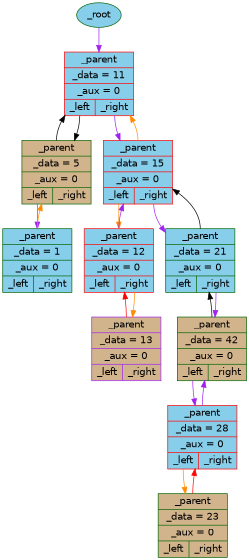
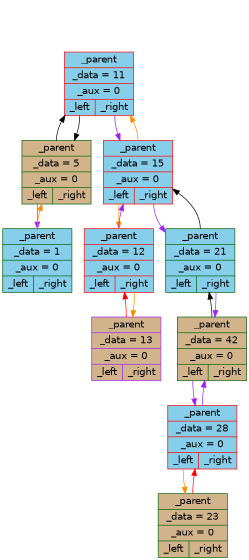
node "_root": removed
